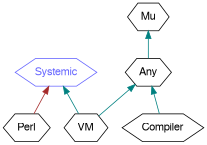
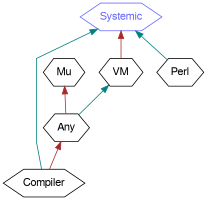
edge "Any" -> "Mu": color teal -> brown
edge "Compiler" -> "Systemic": added
edge "Perl" -> "Systemic": color brown -> teal
edge "VM" -> "Systemic": color teal -> brown
edge "VM" -> "Any": reversed
edge "Compiler" -> "Any": color teal -> brown
